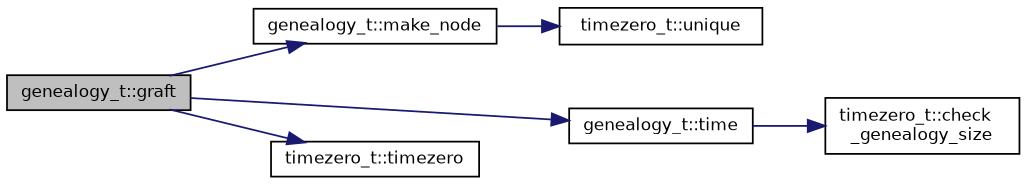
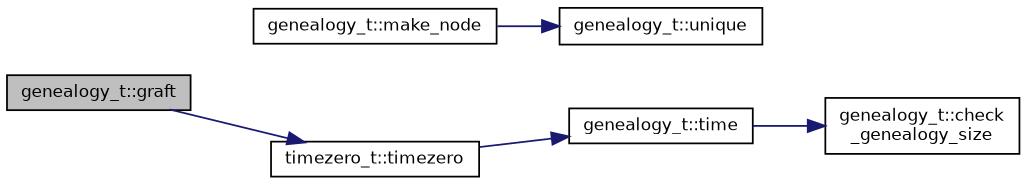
node "timezero_t::unique": label "timezero_t::unique" -> "genealogy_t::unique"
edge "genealogy_t::graft" -> "genealogy_t::make_node": removed
edge "genealogy_t::graft" -> "genealogy_t::time": now "timezero_t::timezero" -> "genealogy_t::time"
node "timezero_t::check _genealogy_size": label "timezero_t::check _genealogy_size" -> "genealogy_t::check _genealogy_size"
